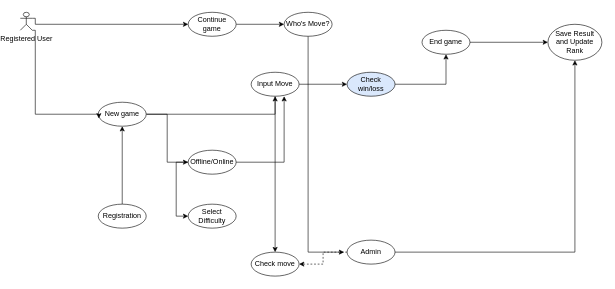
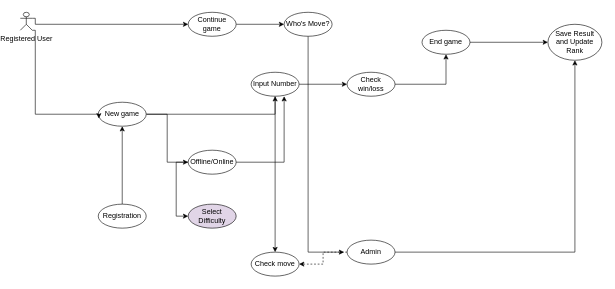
node "Input Move": label "Input Move" -> "Input Number"
node "Check win/loss": fillcolor #dae8fc -> #ffffff
node "Select Difficulty": fillcolor #ffffff -> #e1d5e7
